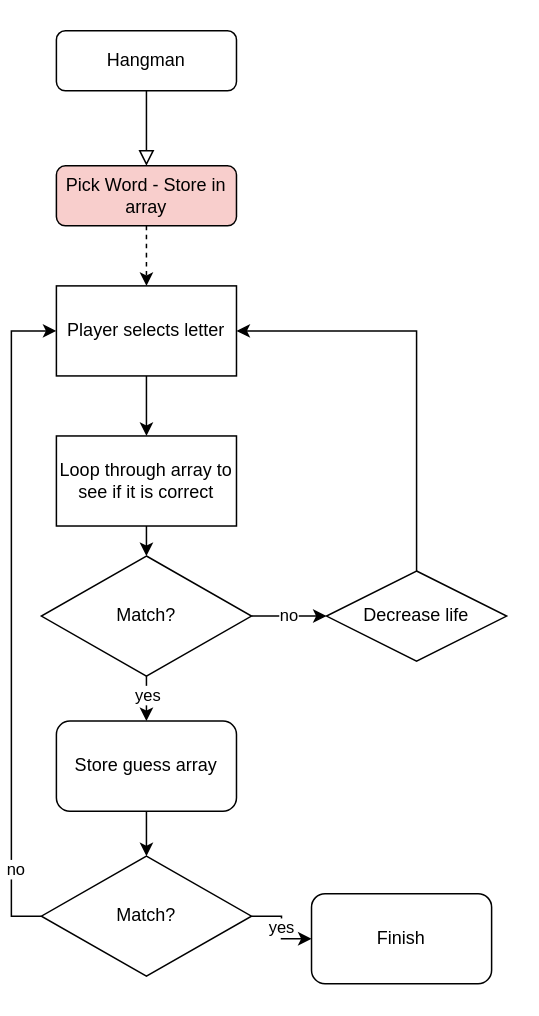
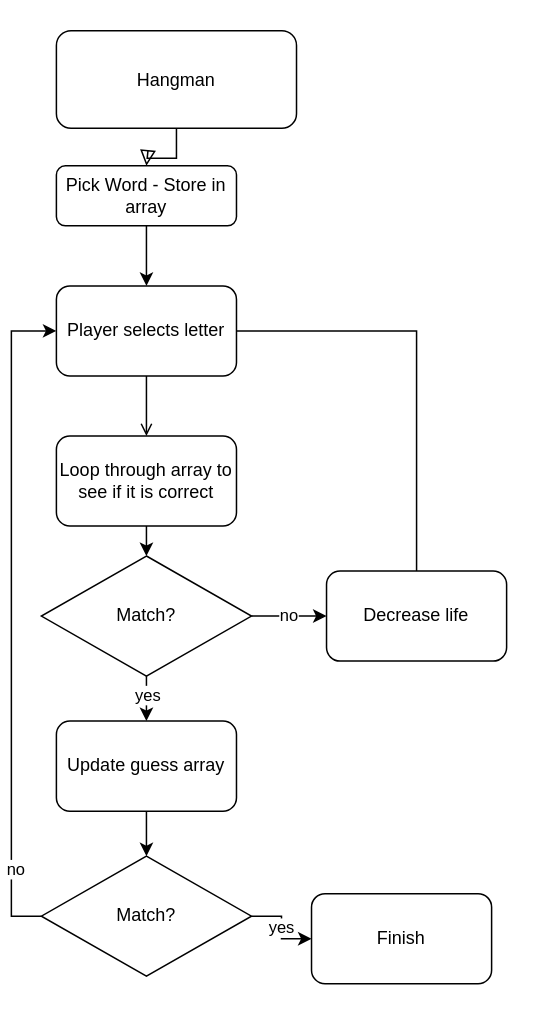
node "Hangman": size 180x60 -> 240x98
node "Pick Word - Store in array": fillcolor #f8cecc -> #ffffff
edge "Pick Word - Store in array" -> "Player selects letter": style dashed -> solid
node "Player selects letter": shape rectangle -> rounded rectangle
edge "Decrease life" -> "Player selects letter": arrowhead classic -> none
edge "Player selects letter" -> "Loop through array to see if it is correct": arrowhead classic -> open
node "Loop through array to see if it is correct": shape rectangle -> rounded rectangle
node "Decrease life": shape diamond -> rounded rectangle
node "Store guess array": label "Store guess array" -> "Update guess array"
